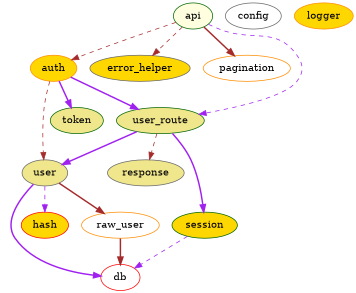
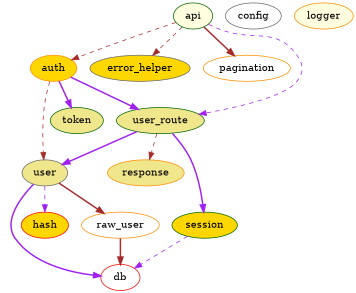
node "logger": fillcolor gold -> lightyellow
node "response": color gray40 -> darkorange
